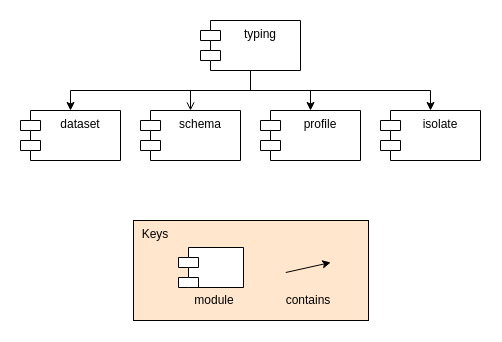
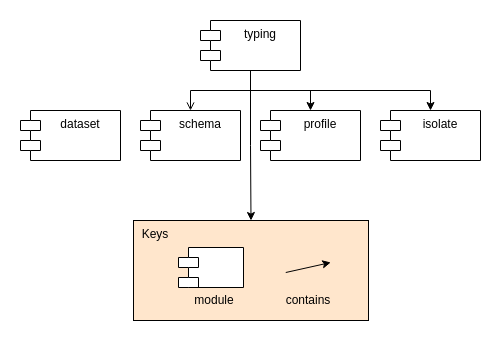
edge "typing" -> "dataset": now "typing" -> "Keys"
